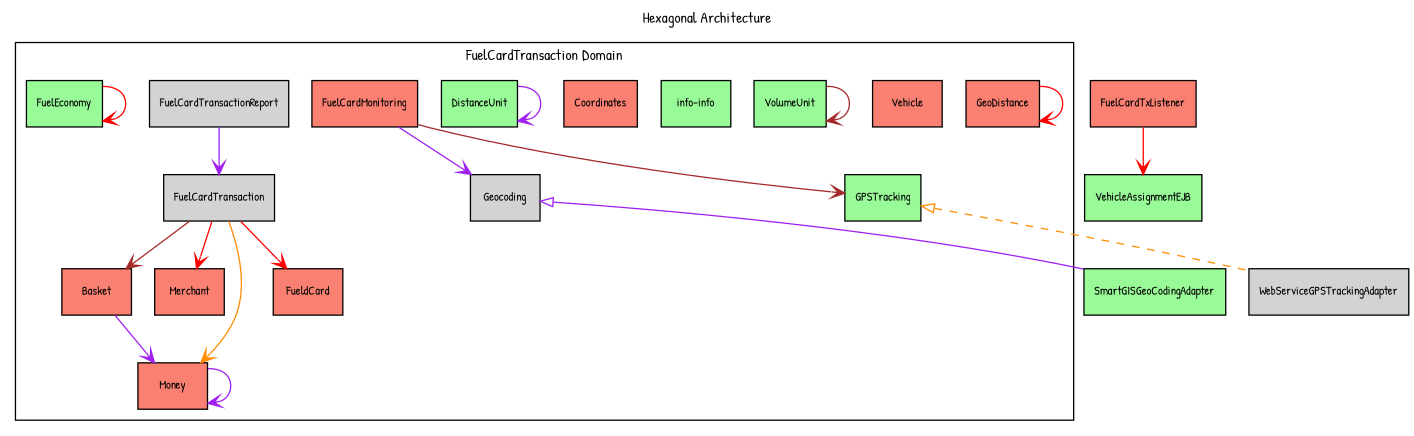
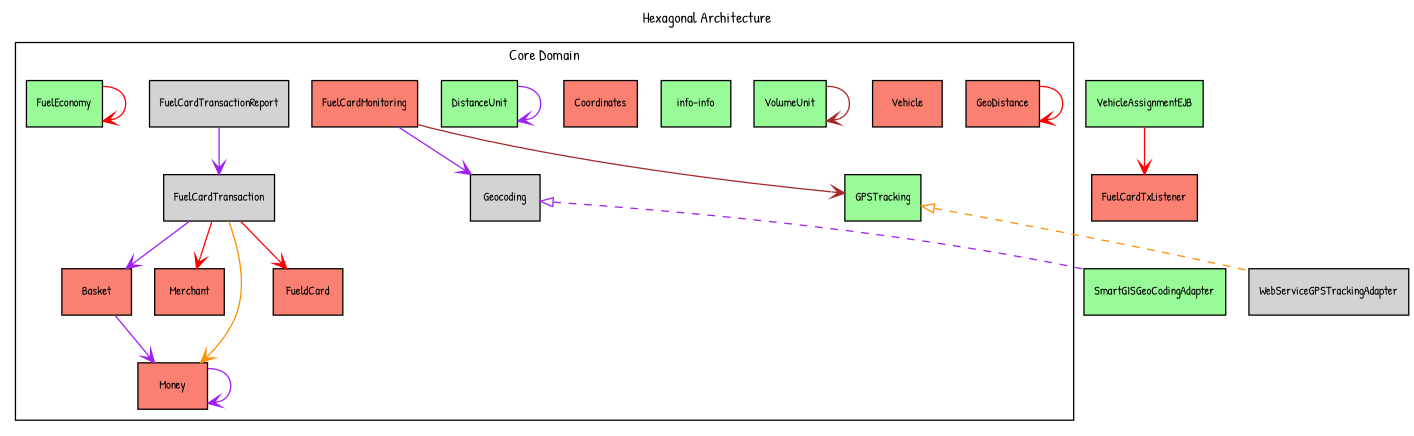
cluster "FuelCardTransaction Domain": label "FuelCardTransaction Domain" -> "Core Domain"
edge "FuelCardTxListener" -> "VehicleAssignmentEJB": reversed
edge "SmartGISGeoCodingAdapter" -> "Geocoding": style solid -> dashed
edge "FuelCardTransaction" -> "Basket": color brown -> purple
